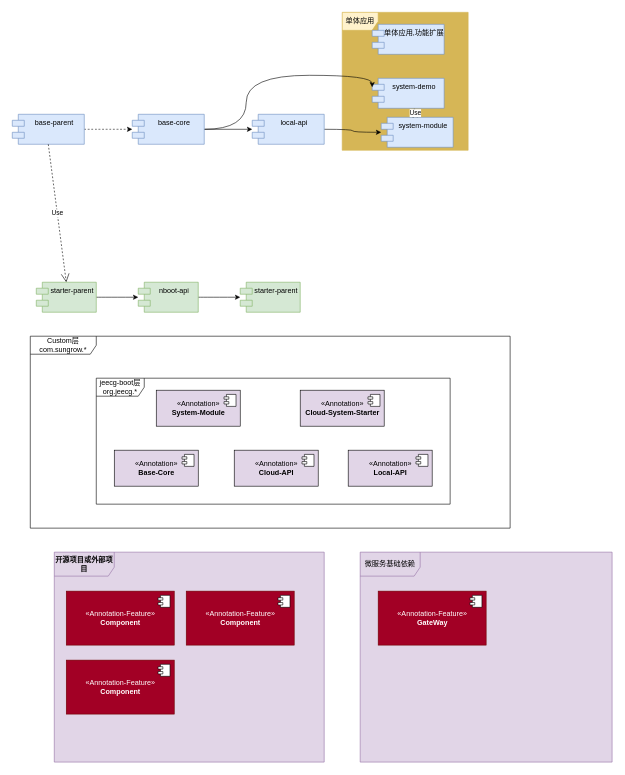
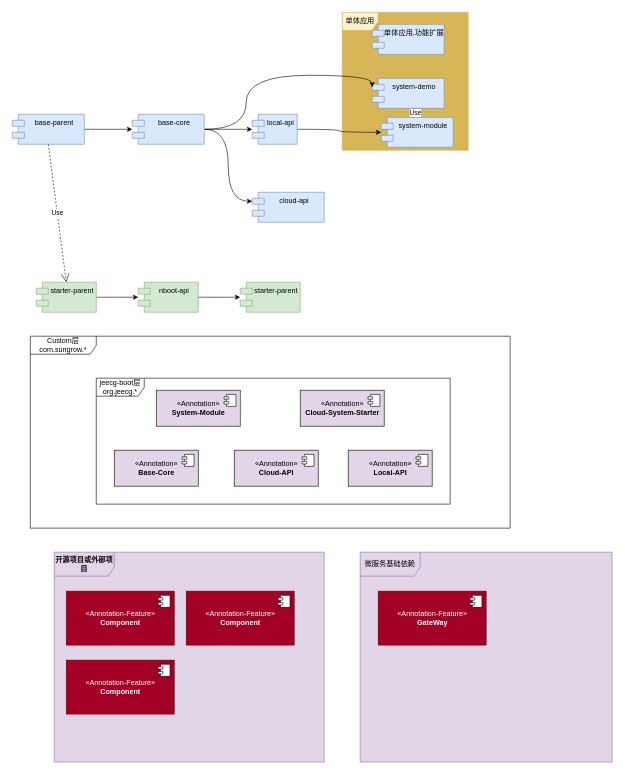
edge "base-parent" -> "base-core": style dashed -> solid
node "local-api": size 72x30 -> 45x30
edge "base-core" -> "cloud-api": added
node "cloud-api": added
